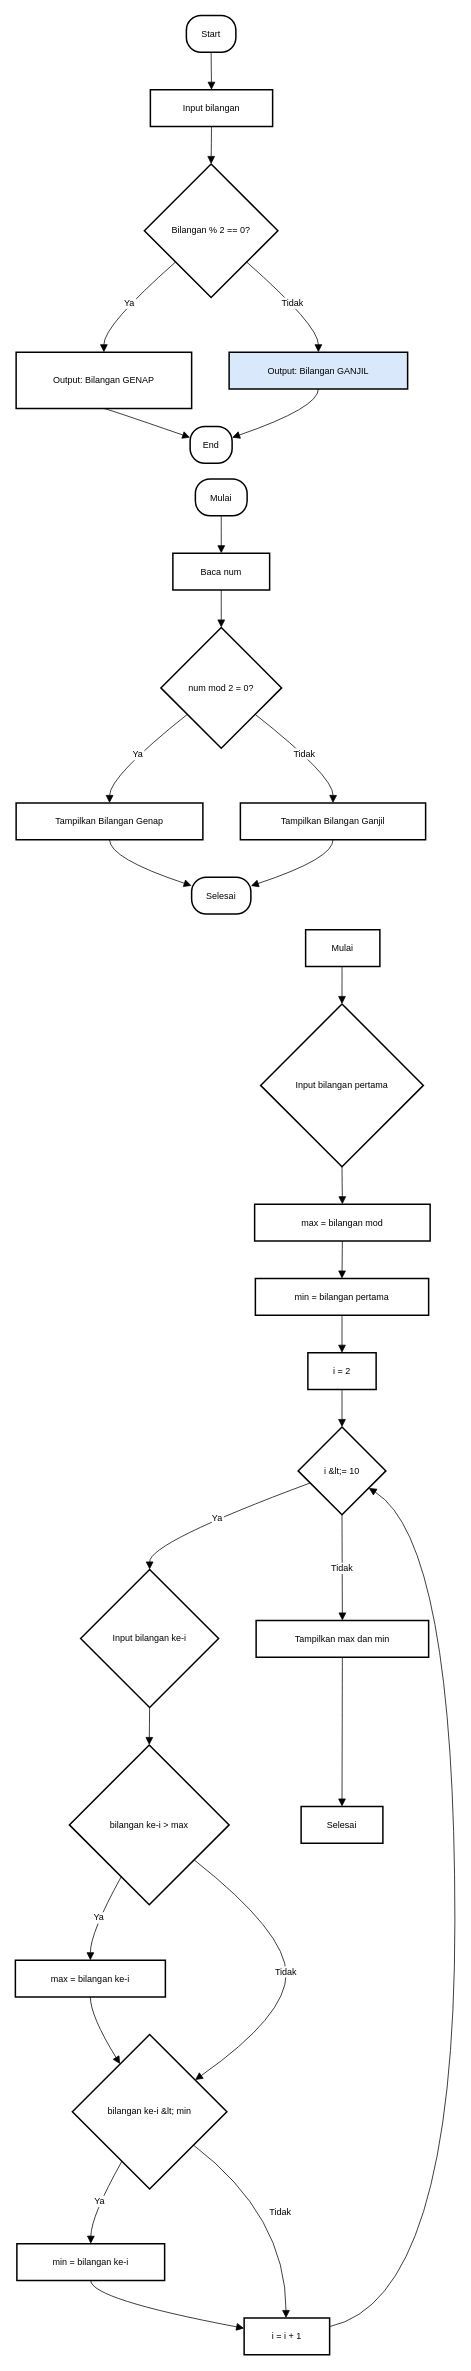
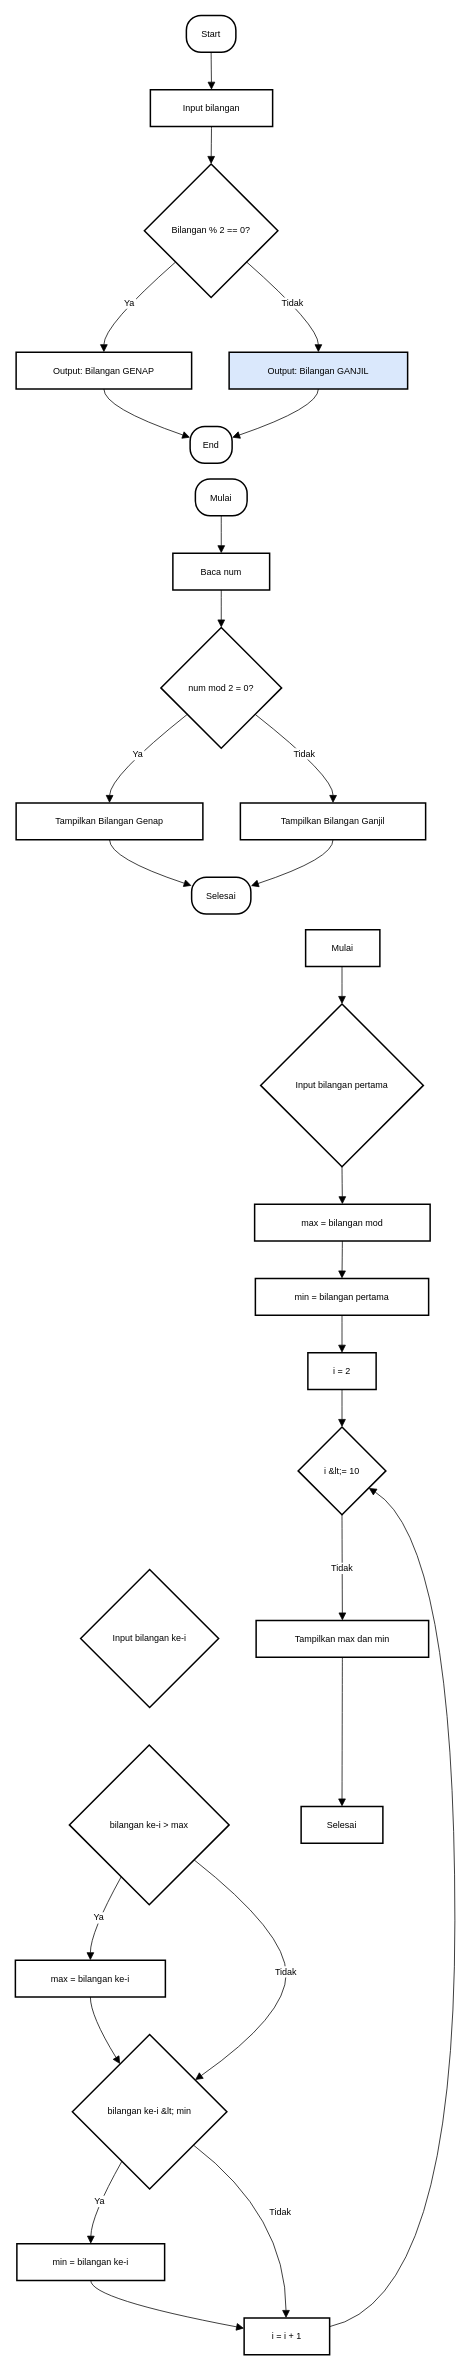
node "Output: Bilangan GENAP": size 176x56 -> 176x37
edge "i &lt;= 10" -> "Input bilangan ke-i": removed, label "Ya"
edge "Input bilangan ke-i" -> "bilangan ke-i > max": removed
